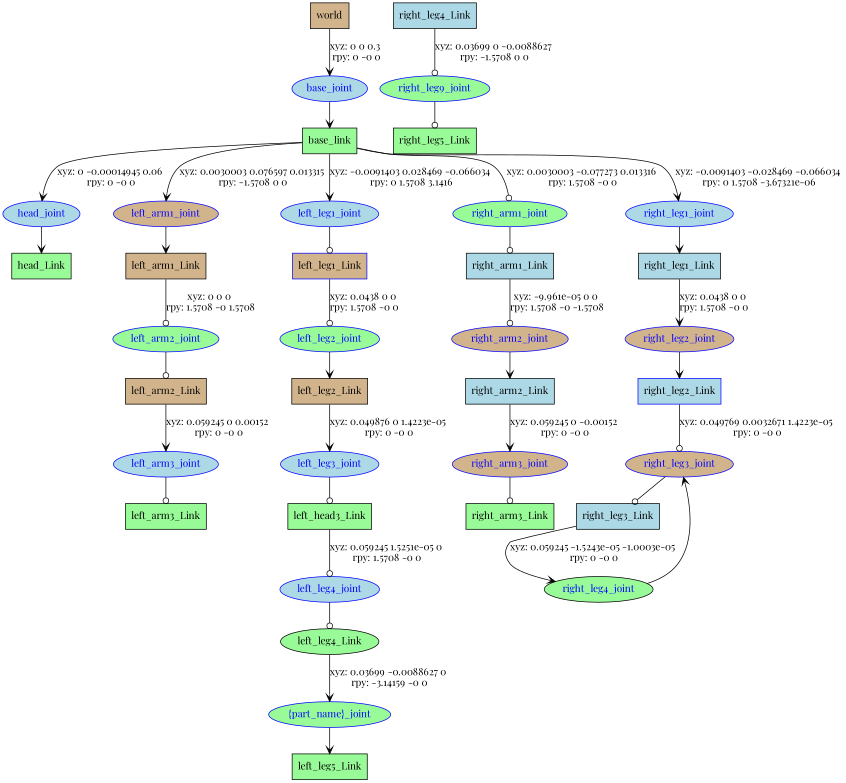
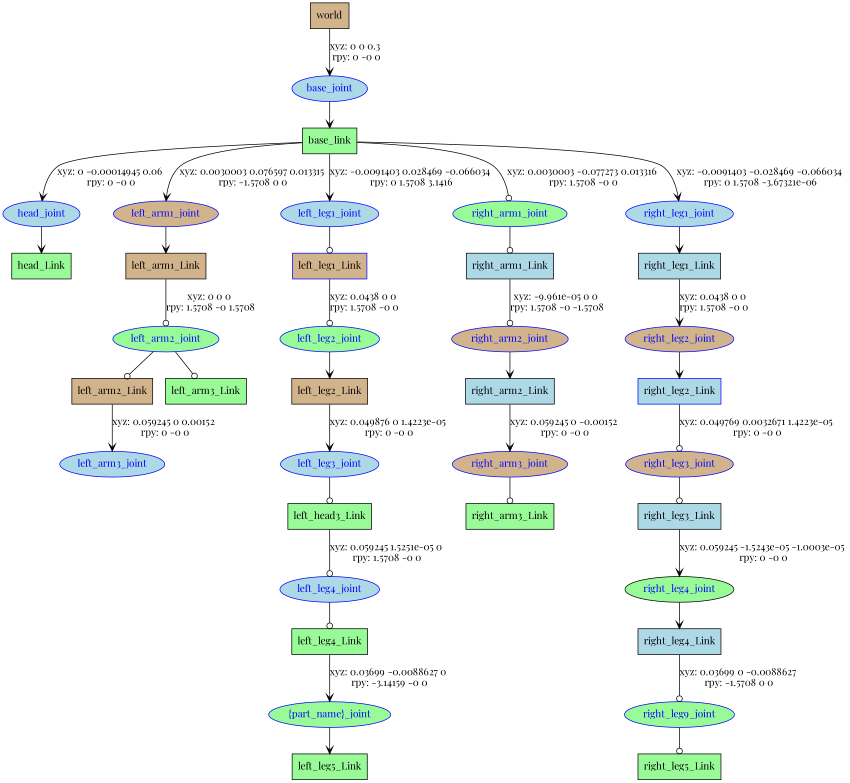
edge "left_arm3_joint" -> "left_arm3_Link": now "left_arm2_joint" -> "left_arm3_Link"
edge "right_leg4_joint" -> "right_leg3_joint": now "right_leg4_joint" -> "right_leg4_Link"
node "left_leg4_Link": shape ellipse -> box
